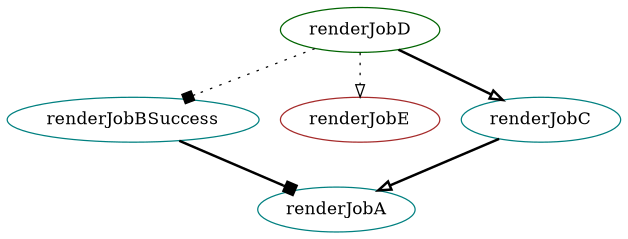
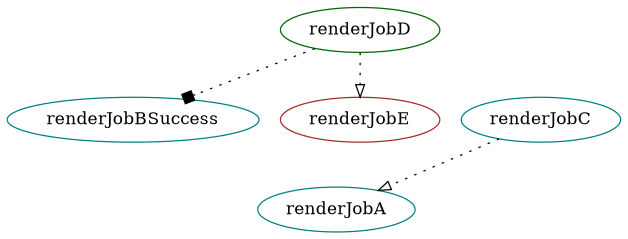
edge "renderJobD" -> "renderJobC": removed
edge "renderJobC" -> "renderJobA": style bold -> dotted
edge "renderJobBSuccess" -> "renderJobA": removed
